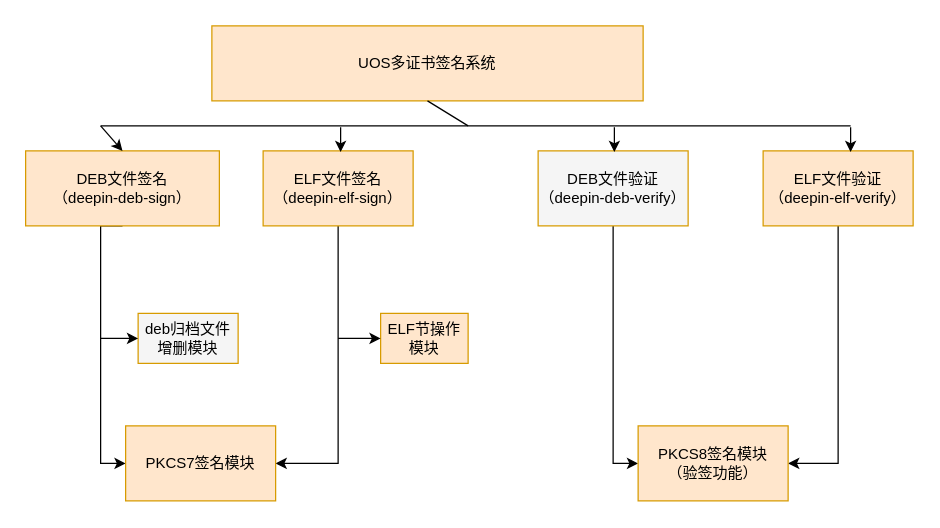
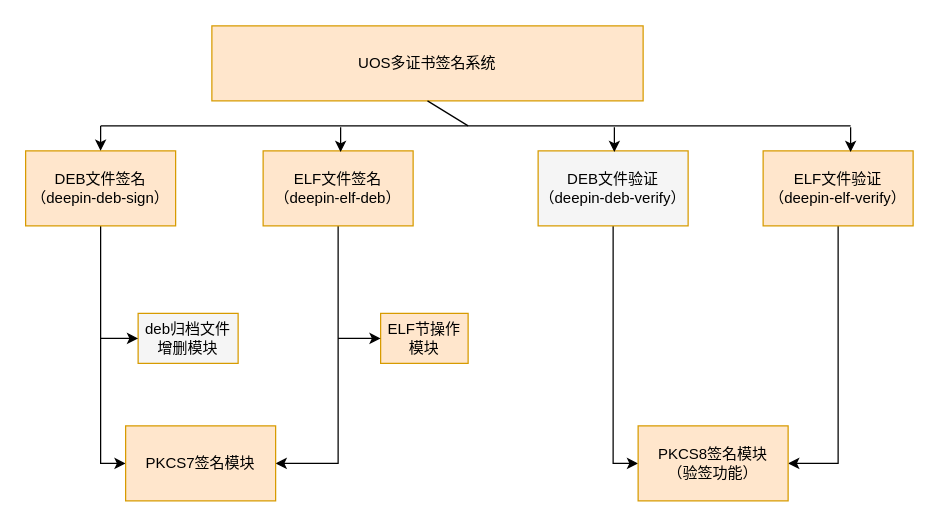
node "DEB文件签名 （deepin-deb-sign）": size 194x75 -> 150x75
node "ELF文件签名 （deepin-elf-sign）": label "ELF文件签名 （deepin-elf-sign）" -> "ELF文件签名 （deepin-elf-deb）"
